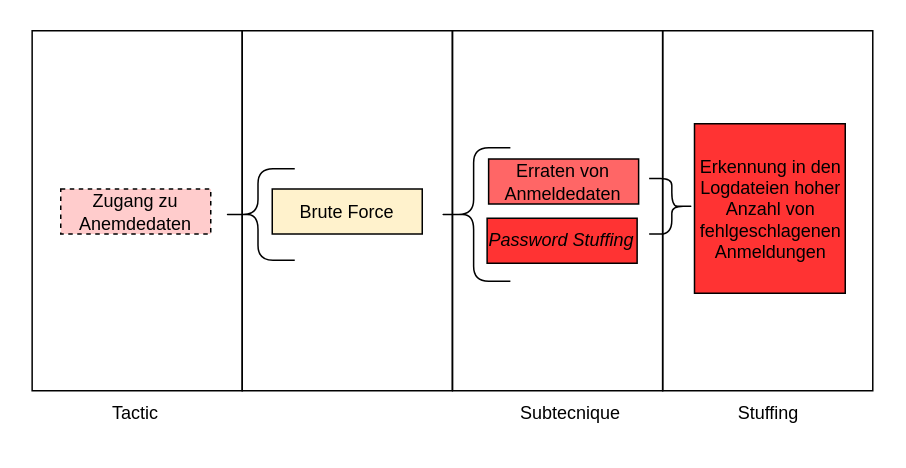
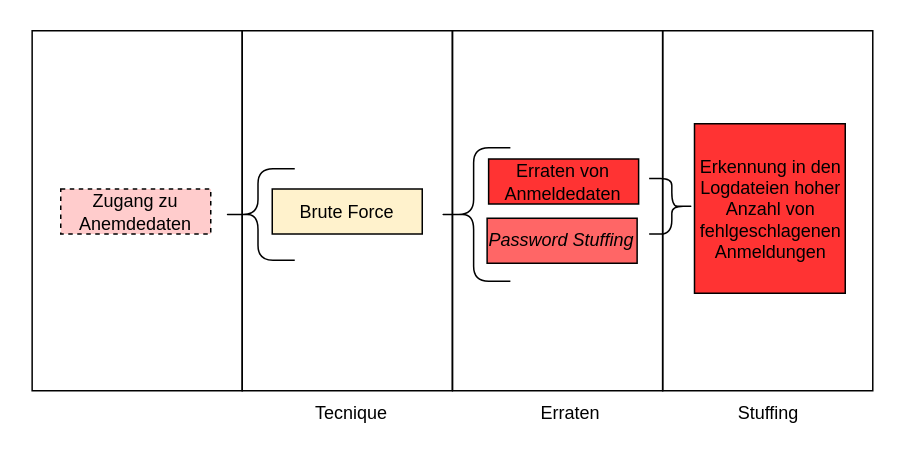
node "Erraten von Anmeldedaten": fillcolor #ff6666 -> #ff3333
node "Password Stuffing": fillcolor #ff3333 -> #ff6666
node "Tactic": removed
node "Tecnique": added
node "Subtecnique": label "Subtecnique" -> "Erraten"
